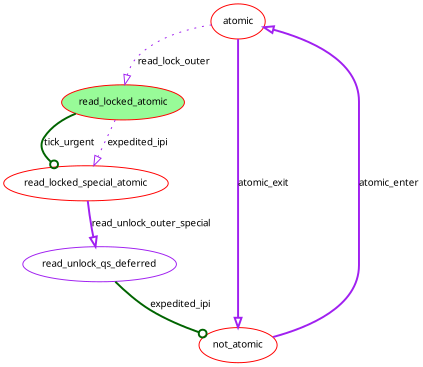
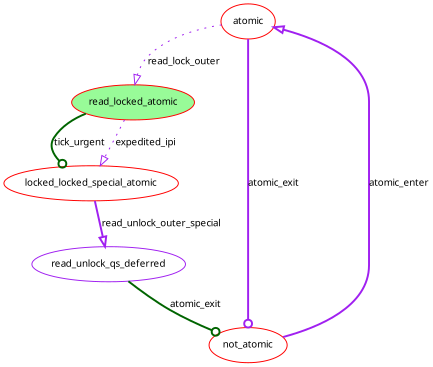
edge "atomic" -> "not_atomic": arrowhead onormal -> odot
node "read_locked_special_atomic": label "read_locked_special_atomic" -> "locked_locked_special_atomic"
edge "read_unlock_qs_deferred" -> "not_atomic": label "expedited_ipi" -> "atomic_exit"
